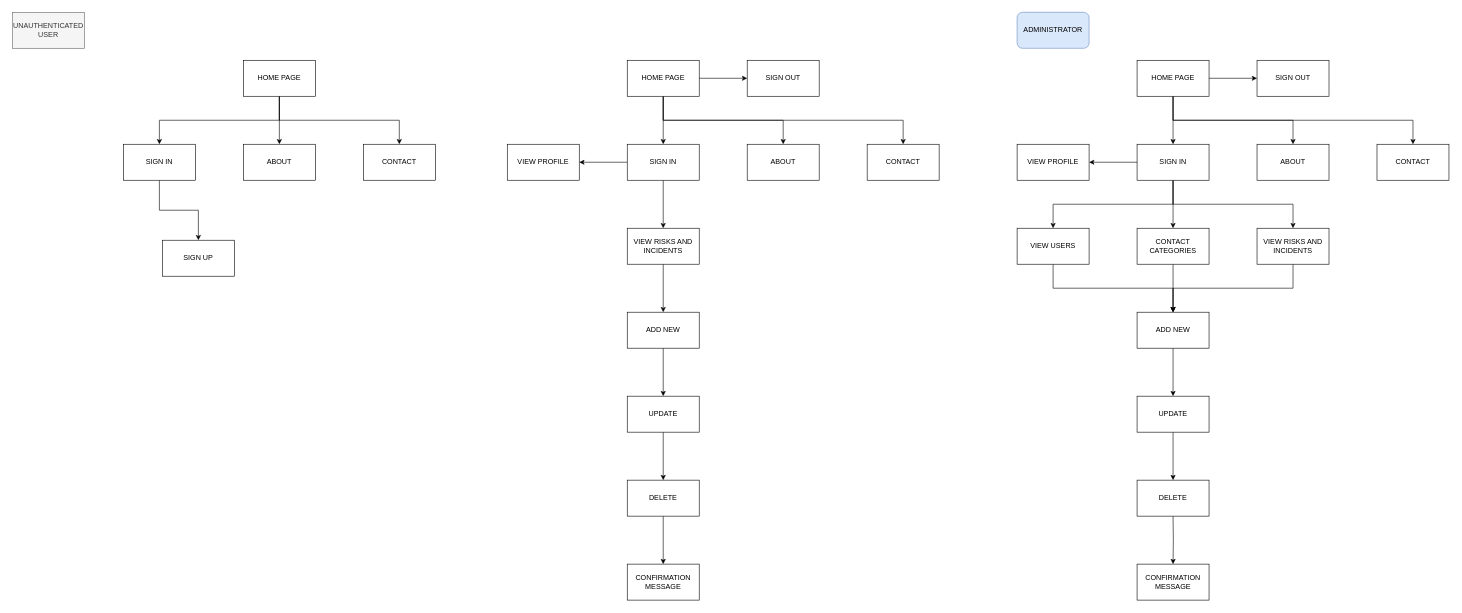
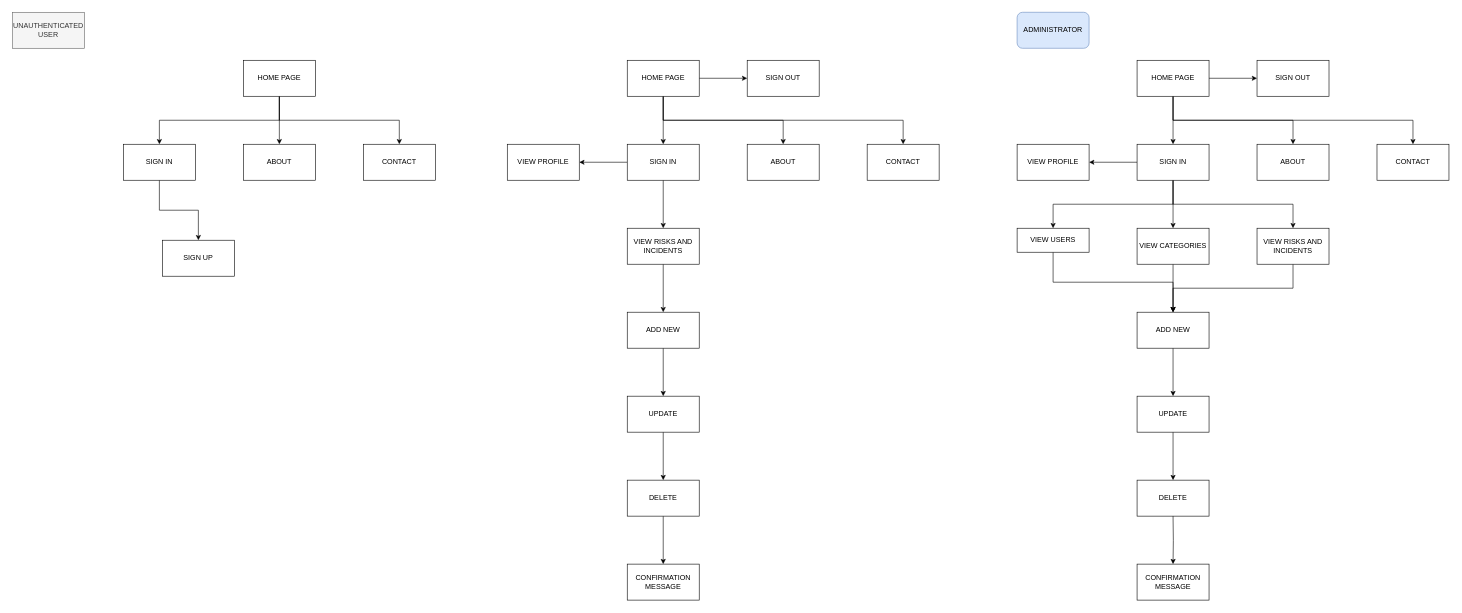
node "VIEW USERS": size 72x36 -> 72x24
node "CONTACT CATEGORIES": label "CONTACT CATEGORIES" -> "VIEW CATEGORIES"
